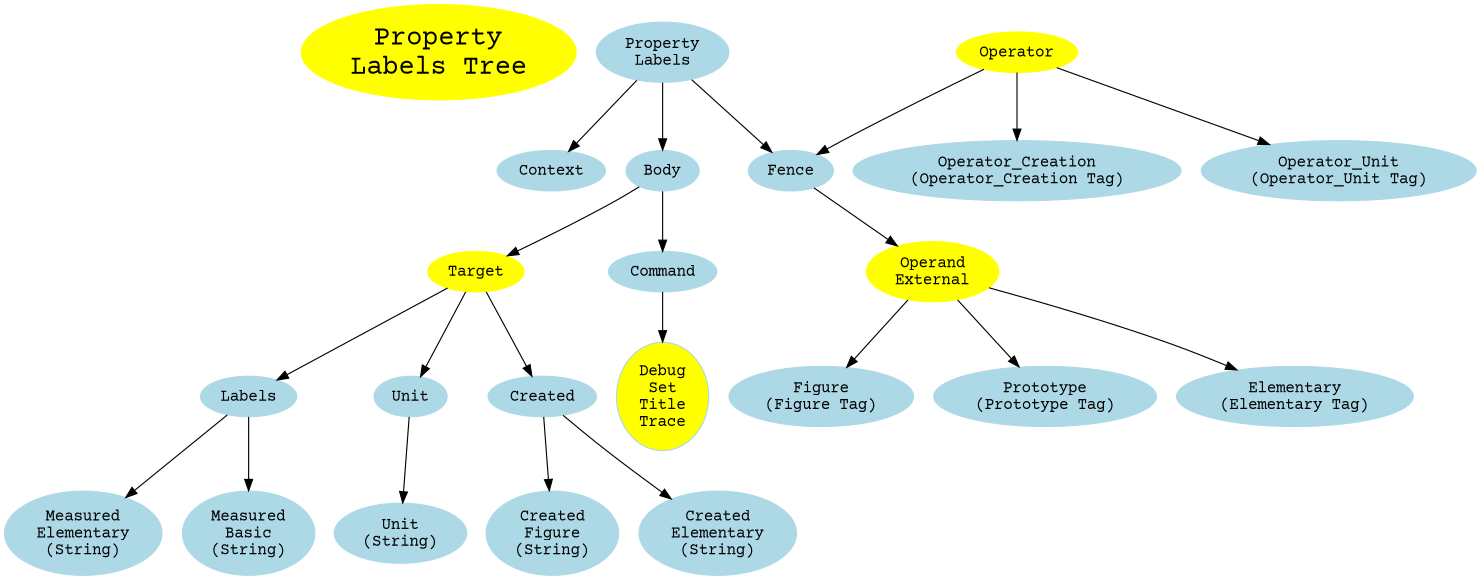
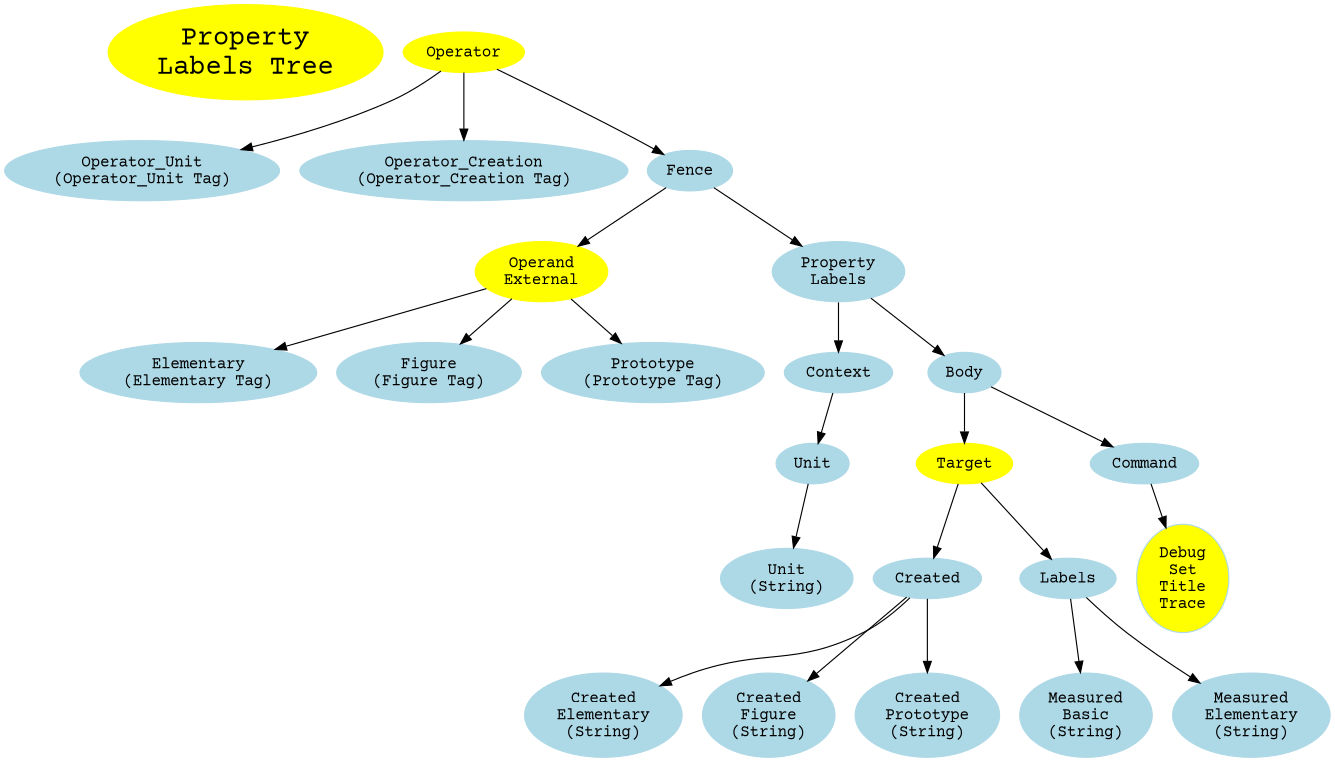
edge "Property Labels" -> "Fence": reversed
edge "Target" -> "Unit": now "Context" -> "Unit"
node "Created Prototype (String)": added
